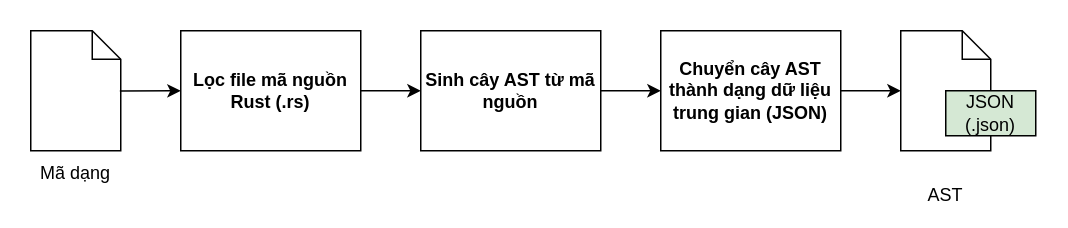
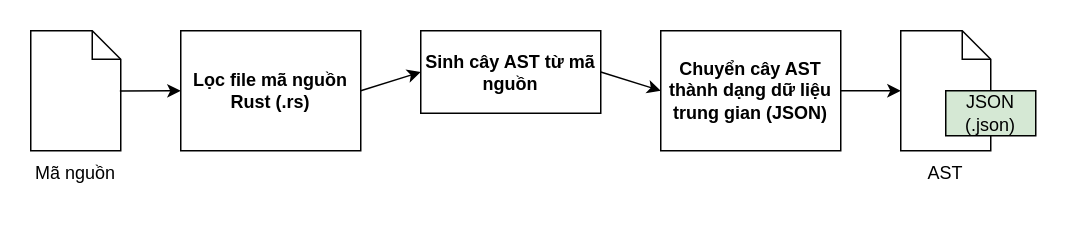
node "Sinh cây AST từ mã nguồn": size 180x120 -> 180x83
node "Mã dạng": label "Mã dạng" -> "Mã nguồn"
node "AST": moved (946, 196) -> (946, 173)
